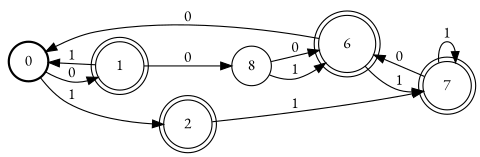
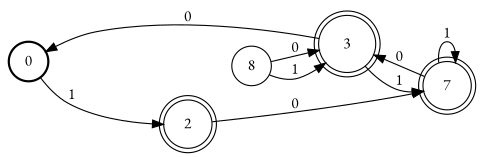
node "6": label "6" -> "3"
node "1": removed
edge "2" -> "7": label "1" -> "0"
